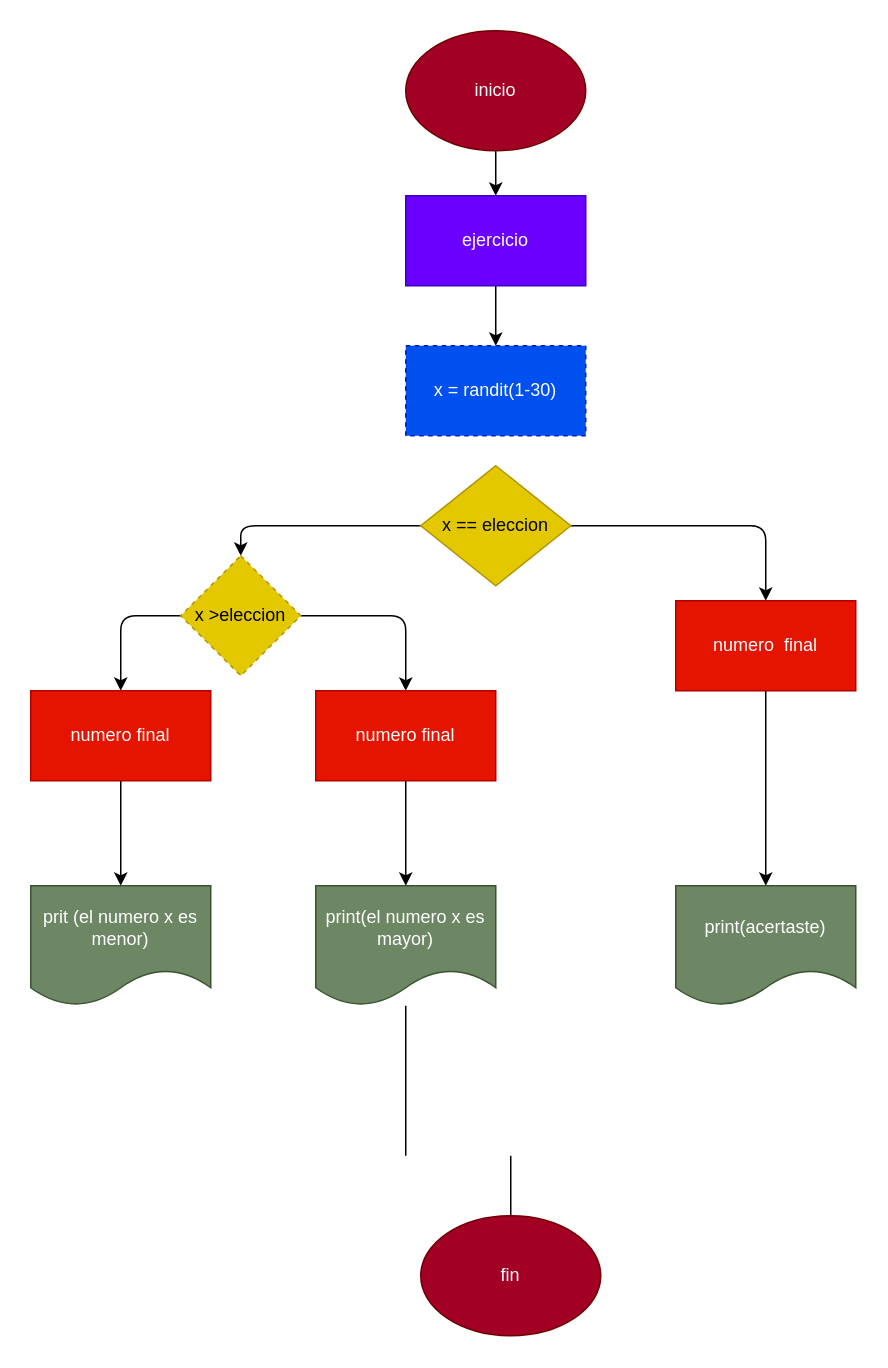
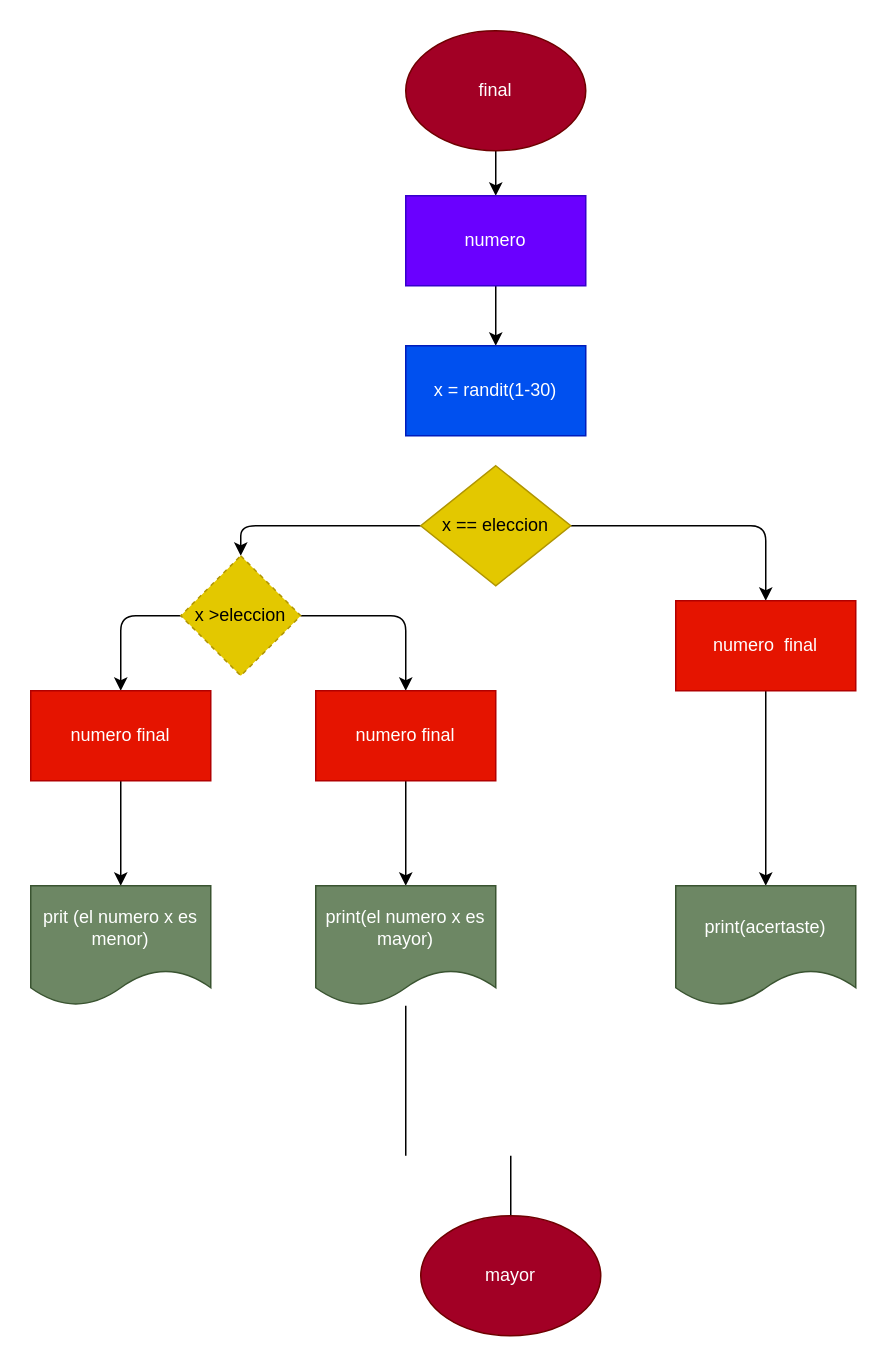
node "inicio": label "inicio" -> "final"
node "ejercicio": label "ejercicio" -> "numero"
node "x = randit(1-30)": style dashed -> solid
node "fin": label "fin" -> "mayor"
